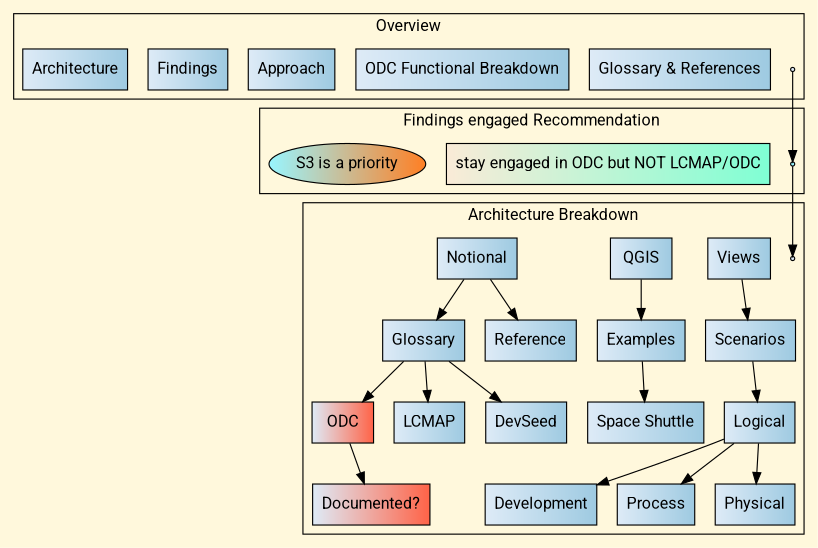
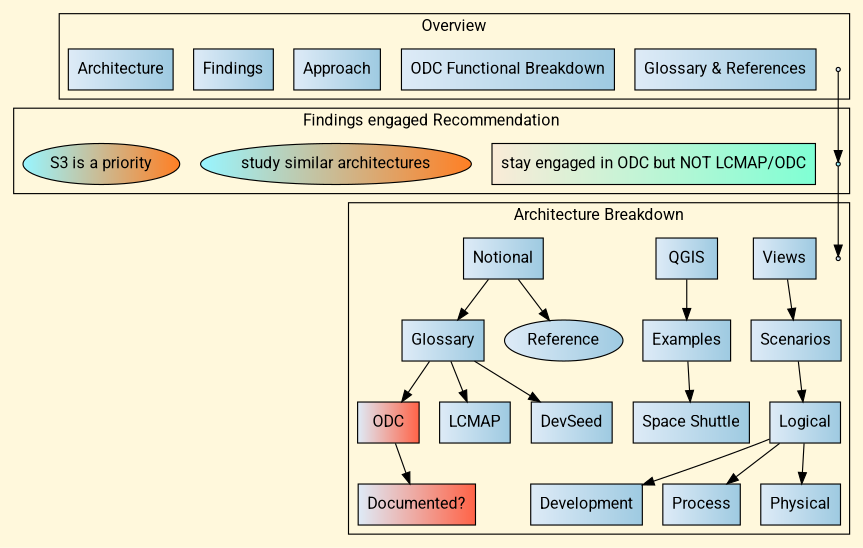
node "study similar architectures": added
node "Reference": shape box -> ellipse
